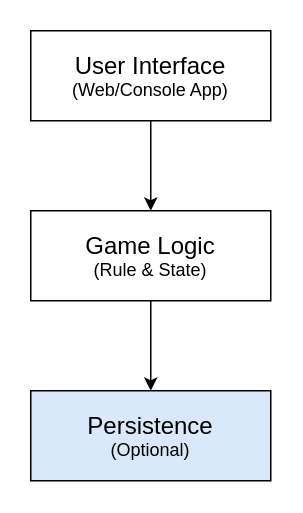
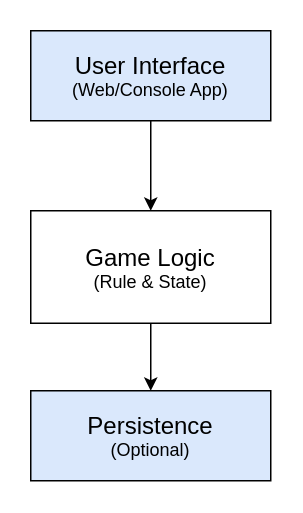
node "User Interface (Web/Console App)": fillcolor #ffffff -> #dae8fc
node "Game Logic (Rule & State)": size 240x90 -> 240x113
